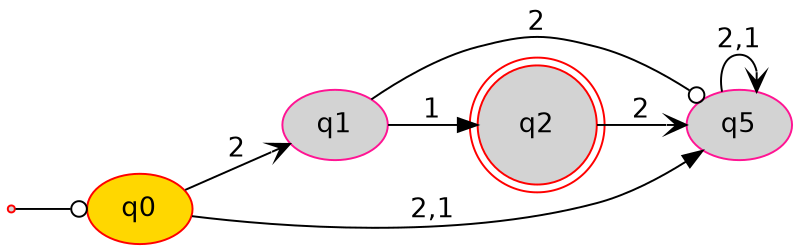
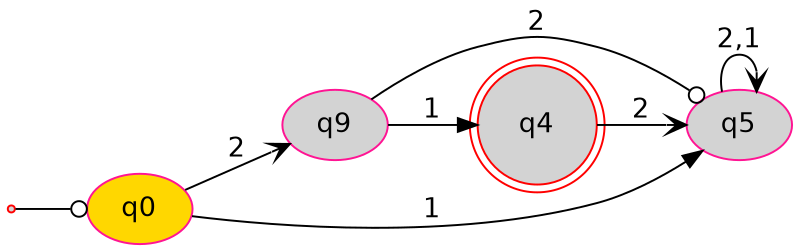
node "q1": label "q1" -> "q9"
node "q2": label "q2" -> "q4"
node "q0": color red -> deeppink
edge "q0" -> "q5": label "2,1" -> "1"
